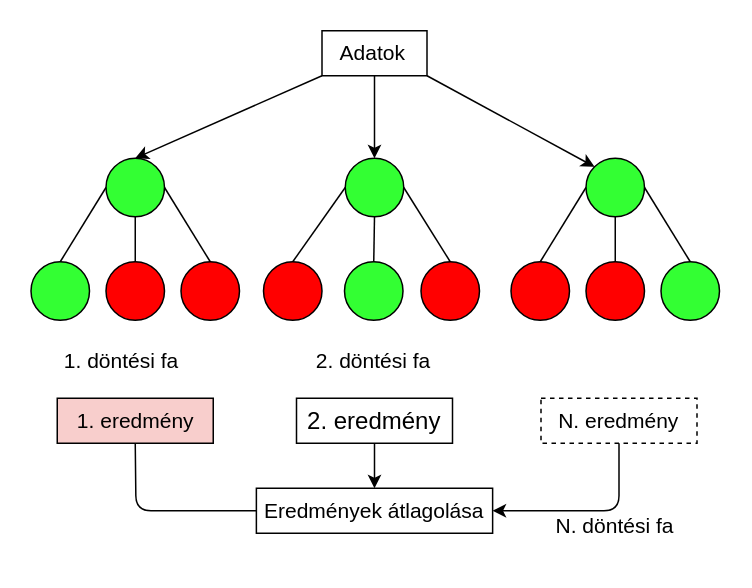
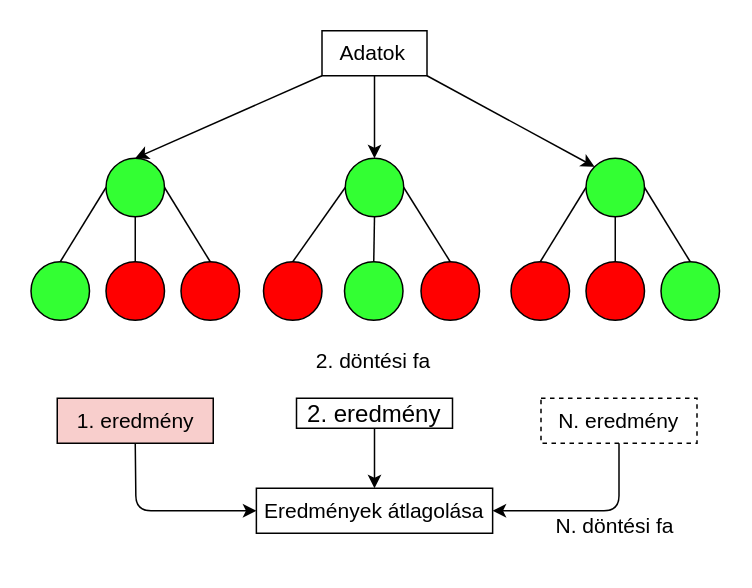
node "1. döntési fa": removed
node "2. eredmény": size 156x45 -> 156x30
edge "1. eredmény" -- "Eredmények átlagolása": arrowhead none -> classic
